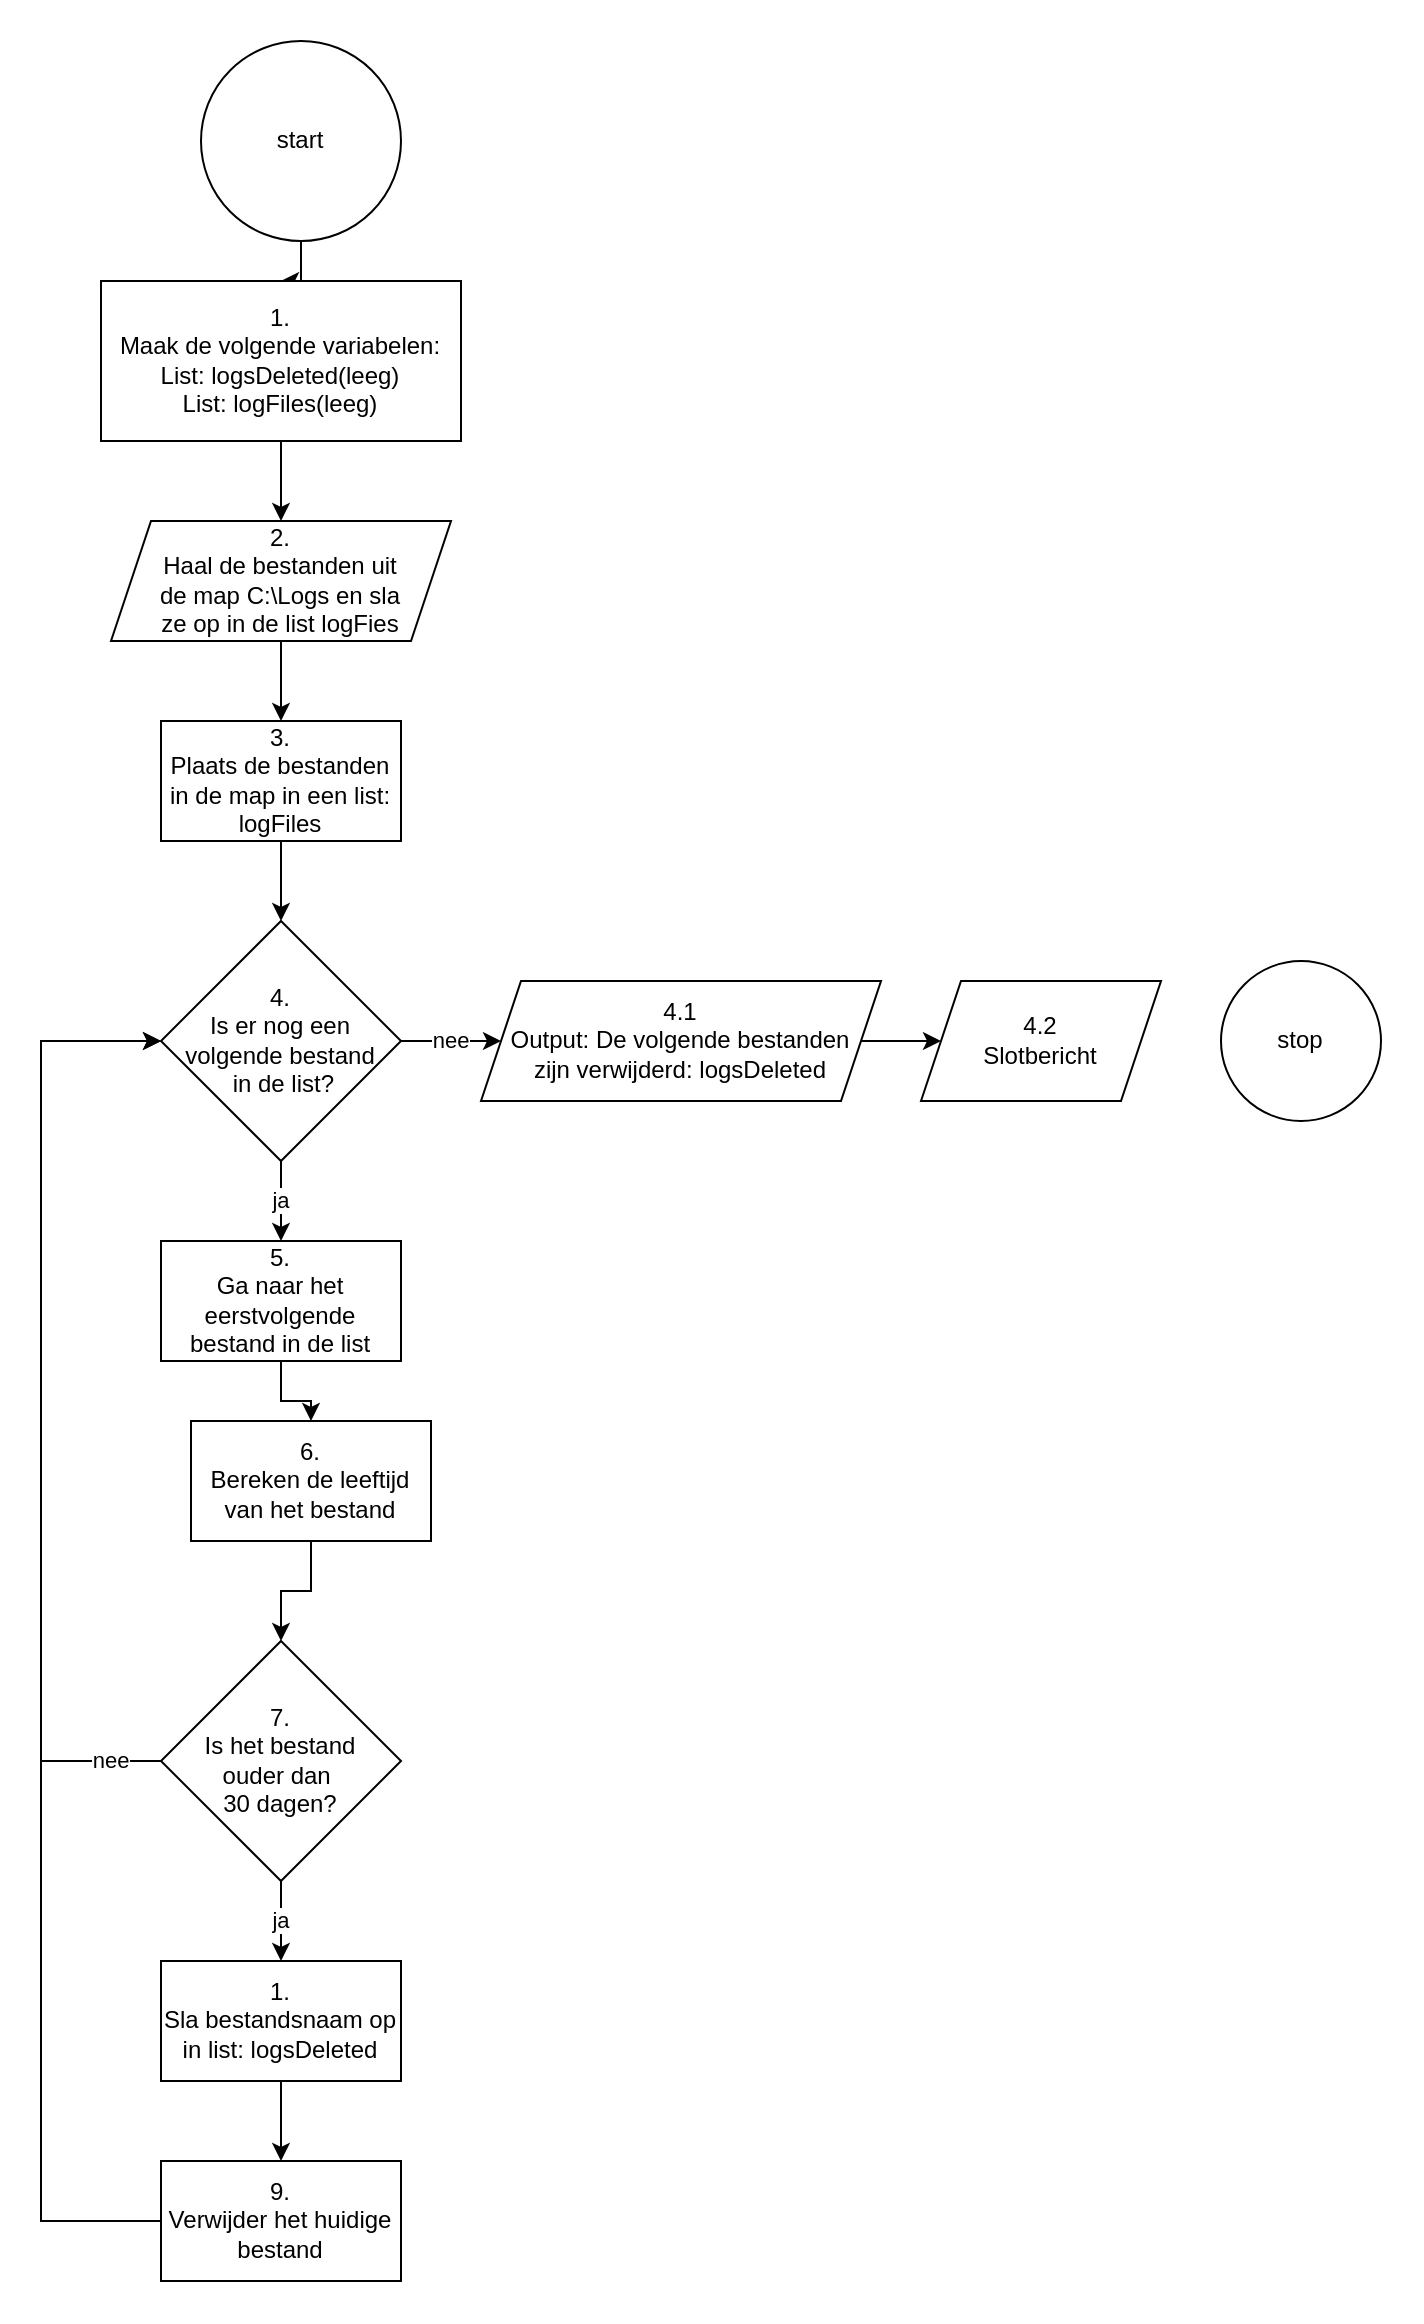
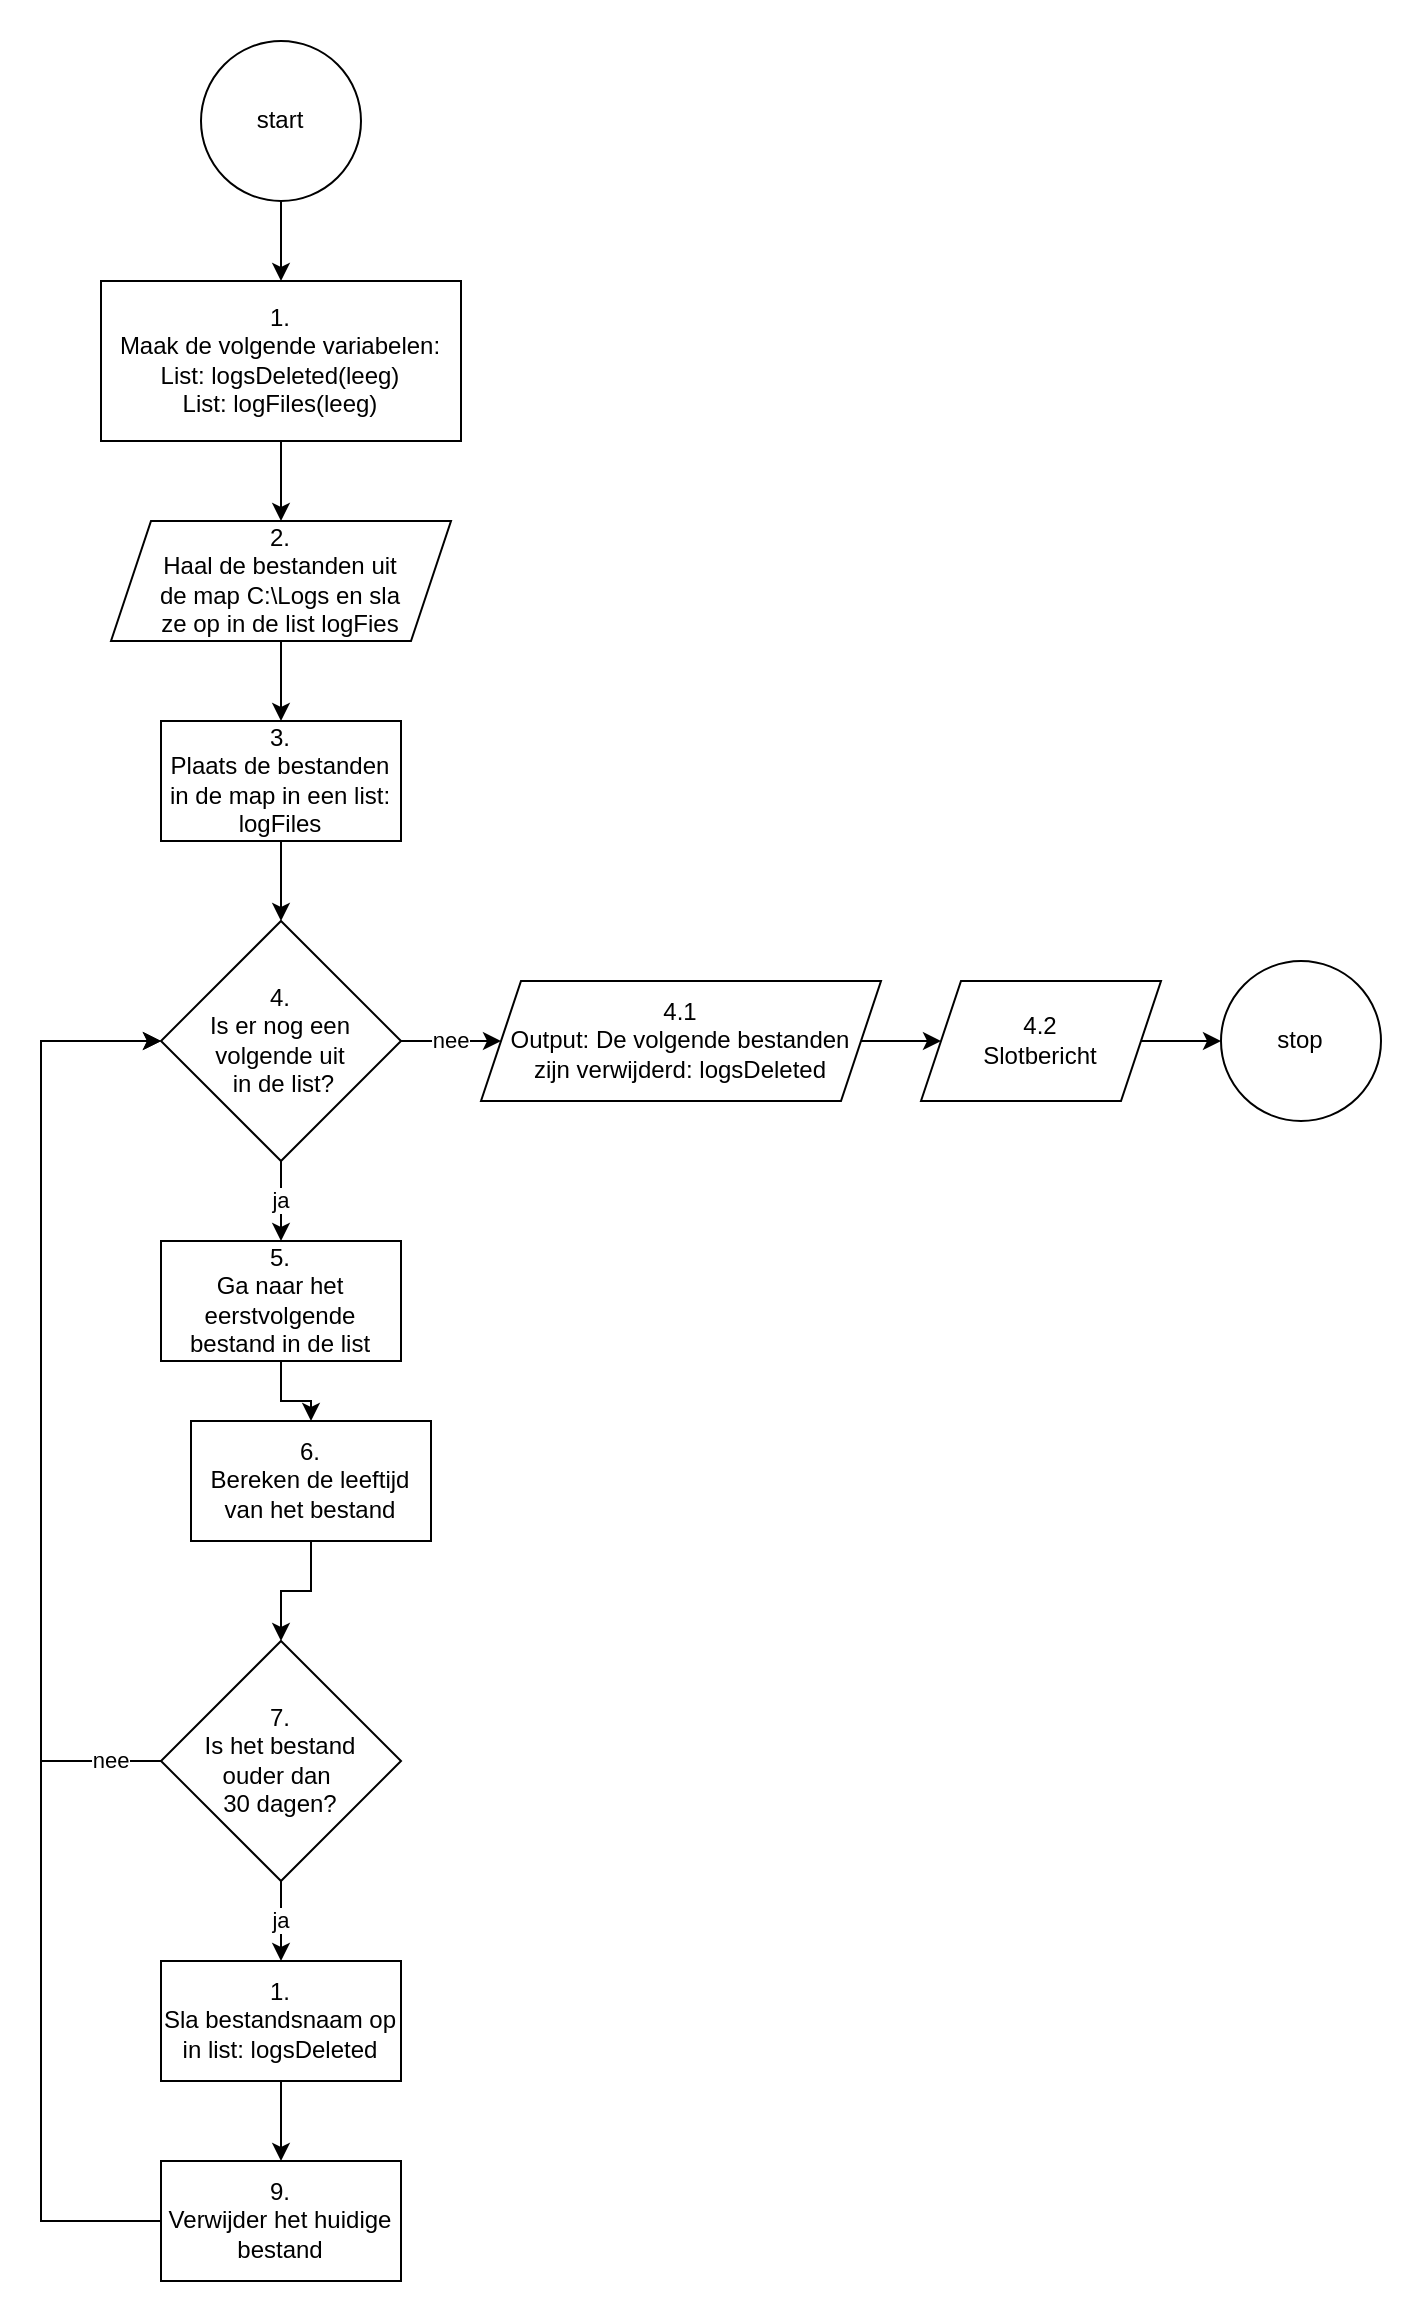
node "start": size 200x200 -> 160x160
node "4. Is er nog een volgende bestand in de list?": label "4. Is er nog een volgende bestand in de list?" -> "4. Is er nog een volgende uit in de list?"
edge "4.2 Slotbericht" -> "stop": added
